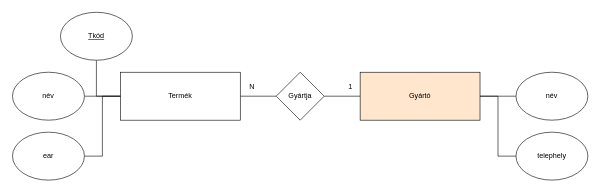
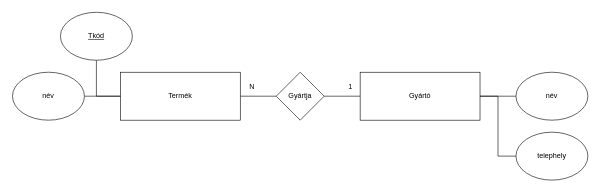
node "Gyártó": fillcolor #ffe6cc -> #ffffff
edge "Termék" -- "ear": removed
node "ear": removed
